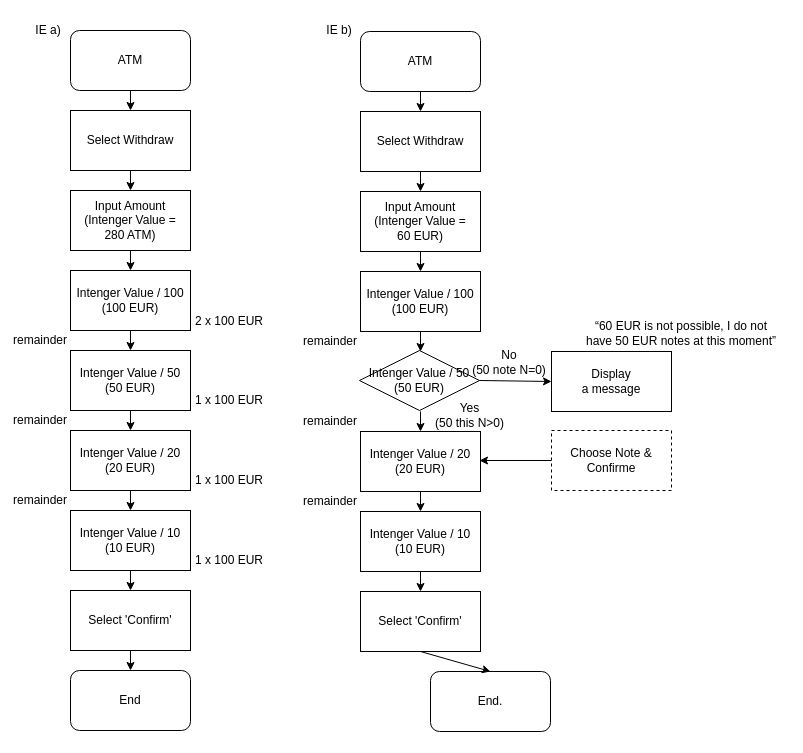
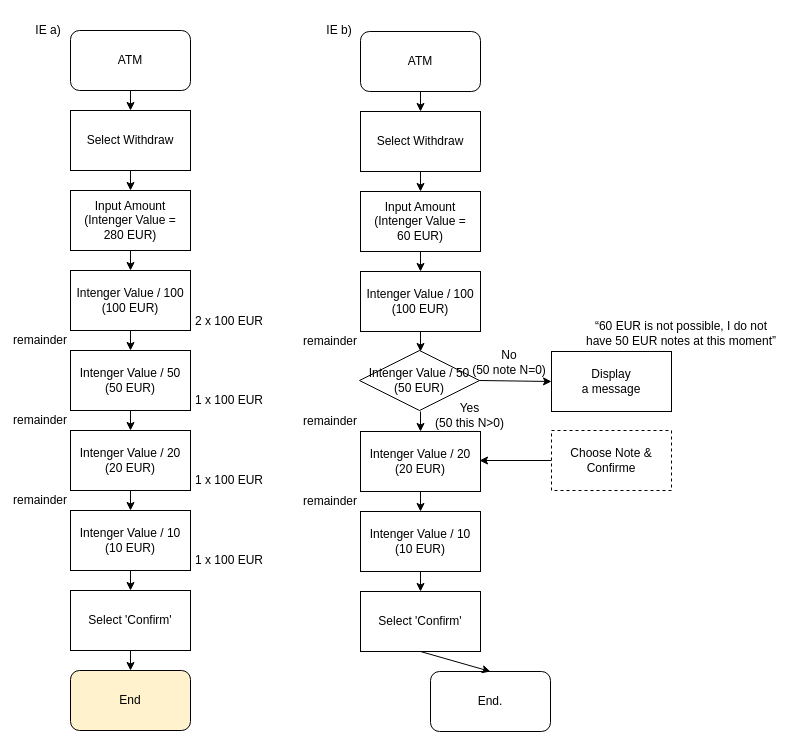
node "Input Amount (Intenger Value = 280 ATM)": label "Input Amount (Intenger Value = 280 ATM)" -> "Input Amount (Intenger Value = 280 EUR)"
node "End": fillcolor #ffffff -> #fff2cc
